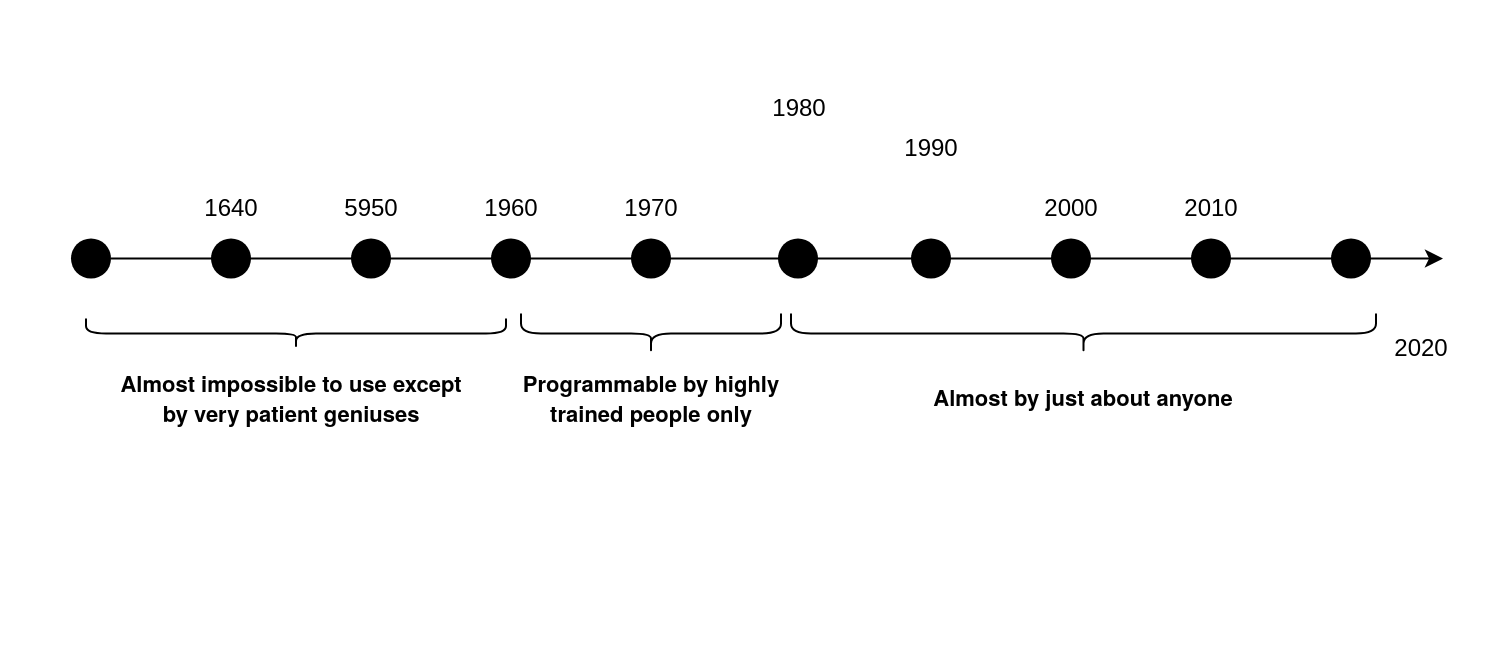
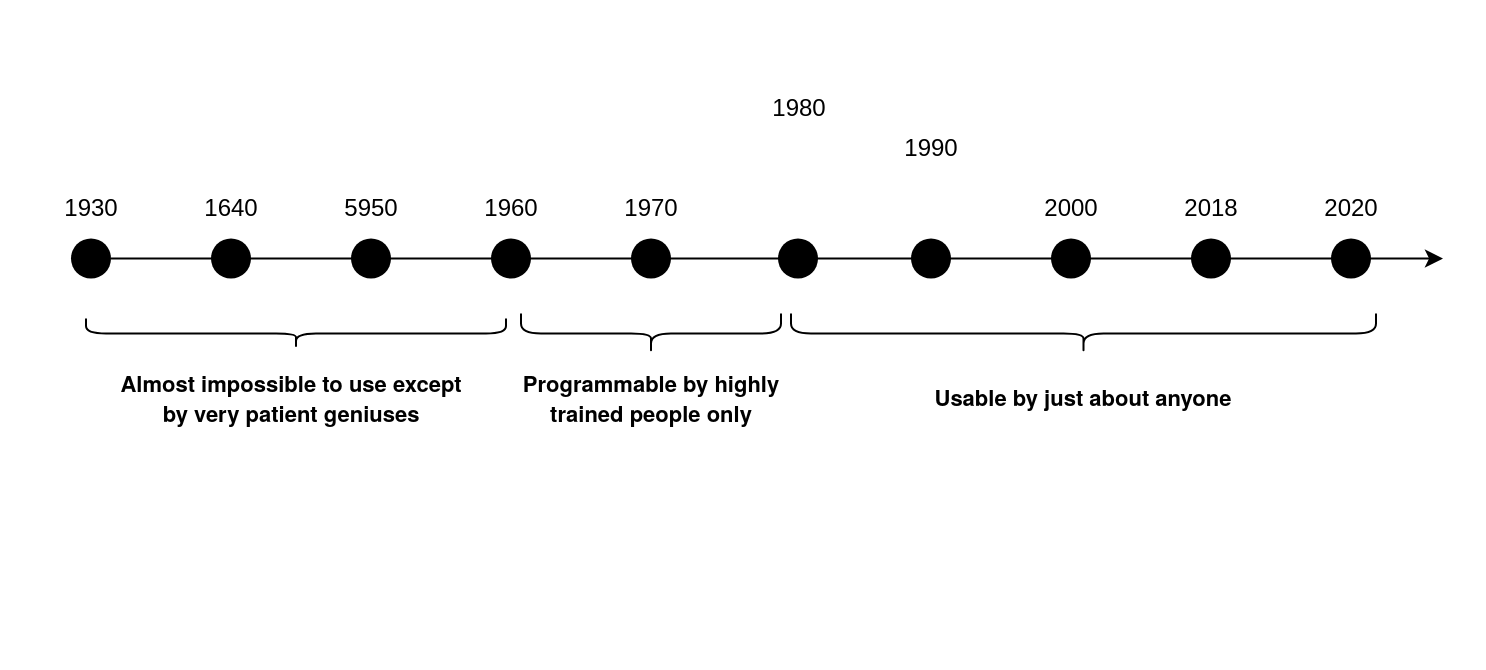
node "1930": added
node "2010": label "2010" -> "2018"
node "2020": moved (1421, 349) -> (1351, 209)
node "Almost by just about anyone": label "Almost by just about anyone" -> "Usable by just about anyone"
